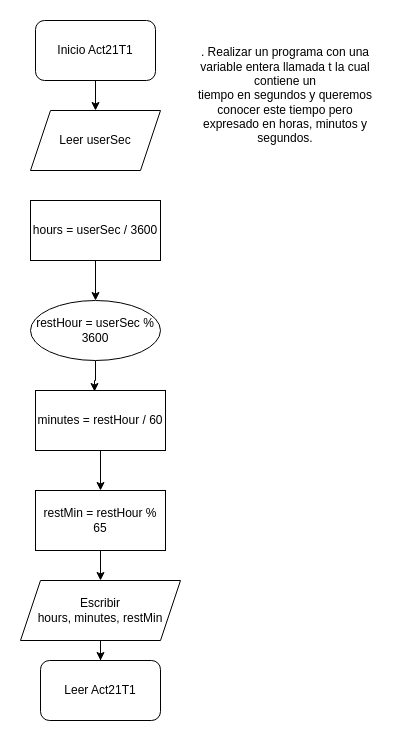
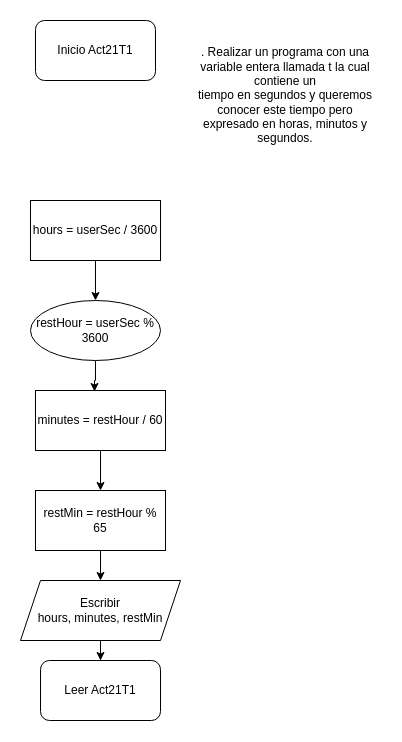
edge "Inicio Act21T1" -> "Leer userSec": removed
node "Leer userSec": removed
